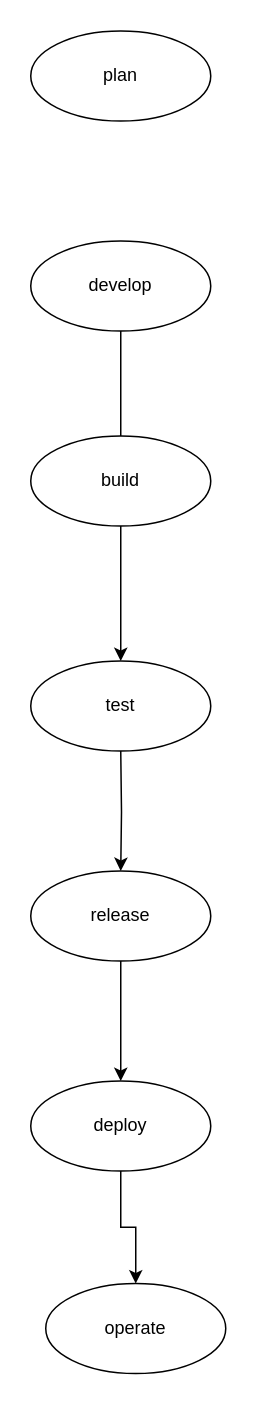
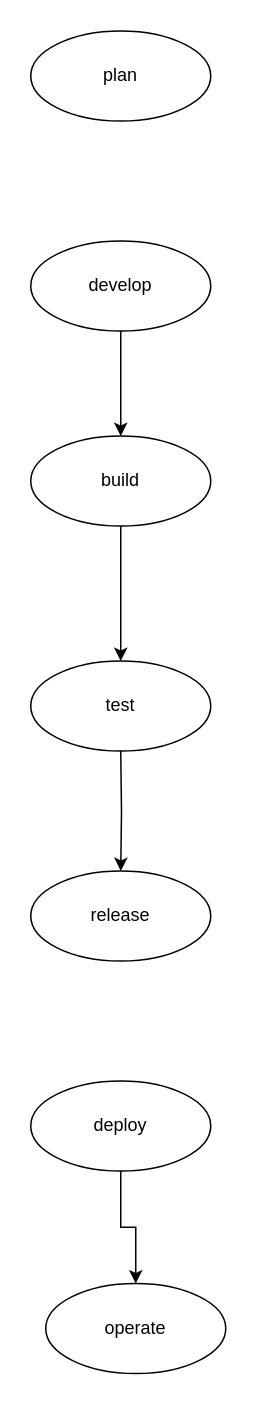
edge "develop" -- "build": arrowhead none -> classic
edge "release" -> "deploy": removed
